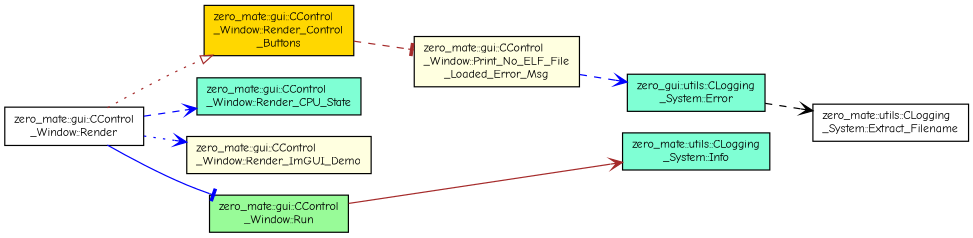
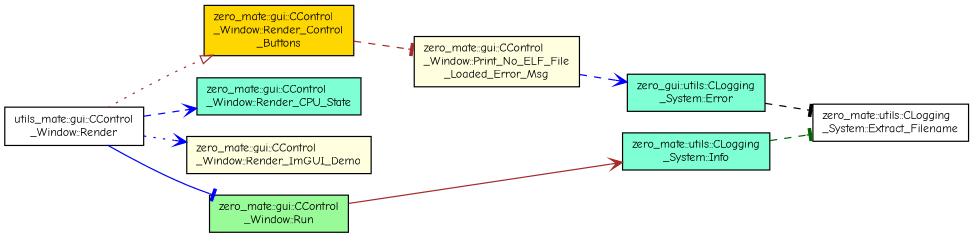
edge "zero_gui::utils::CLogging _System::Error" -> "zero_mate::utils::CLogging _System::Extract_Filename": arrowhead vee -> tee
node "zero_mate::gui::CControl _Window::Render": label "zero_mate::gui::CControl _Window::Render" -> "utils_mate::gui::CControl _Window::Render"
edge "zero_mate::utils::CLogging _System::Info" -> "zero_mate::utils::CLogging _System::Extract_Filename": added
